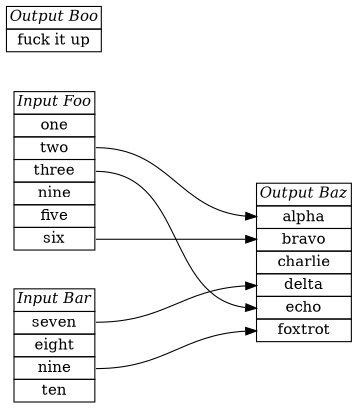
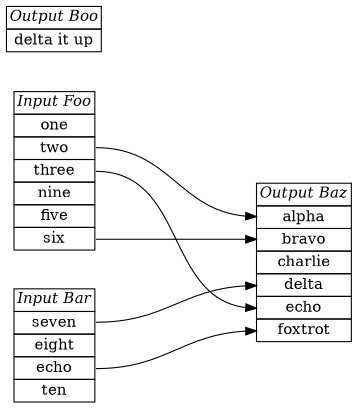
node "Output Boo": text "fuck it up" -> "delta it up"
node "Input Bar": text "nine" -> "echo"
